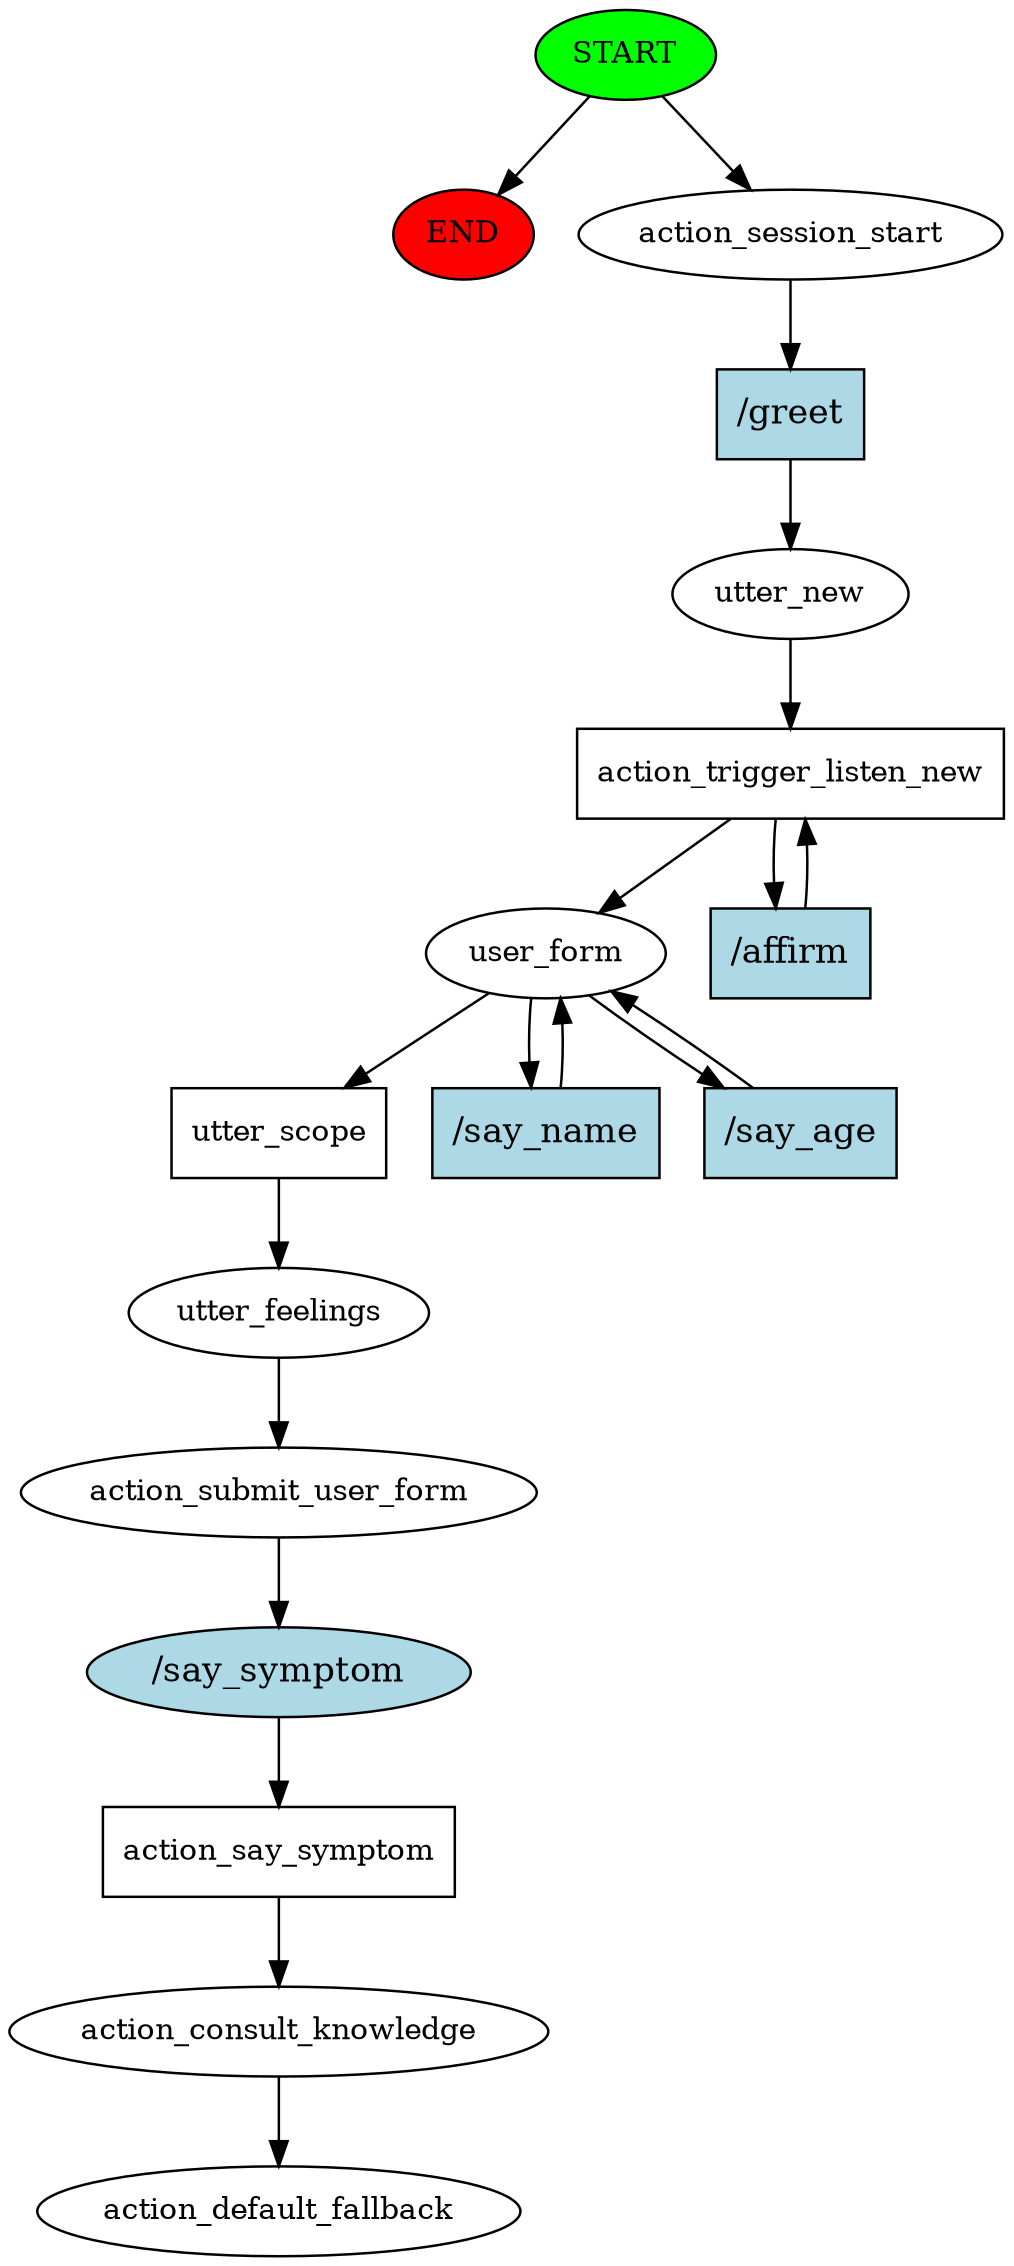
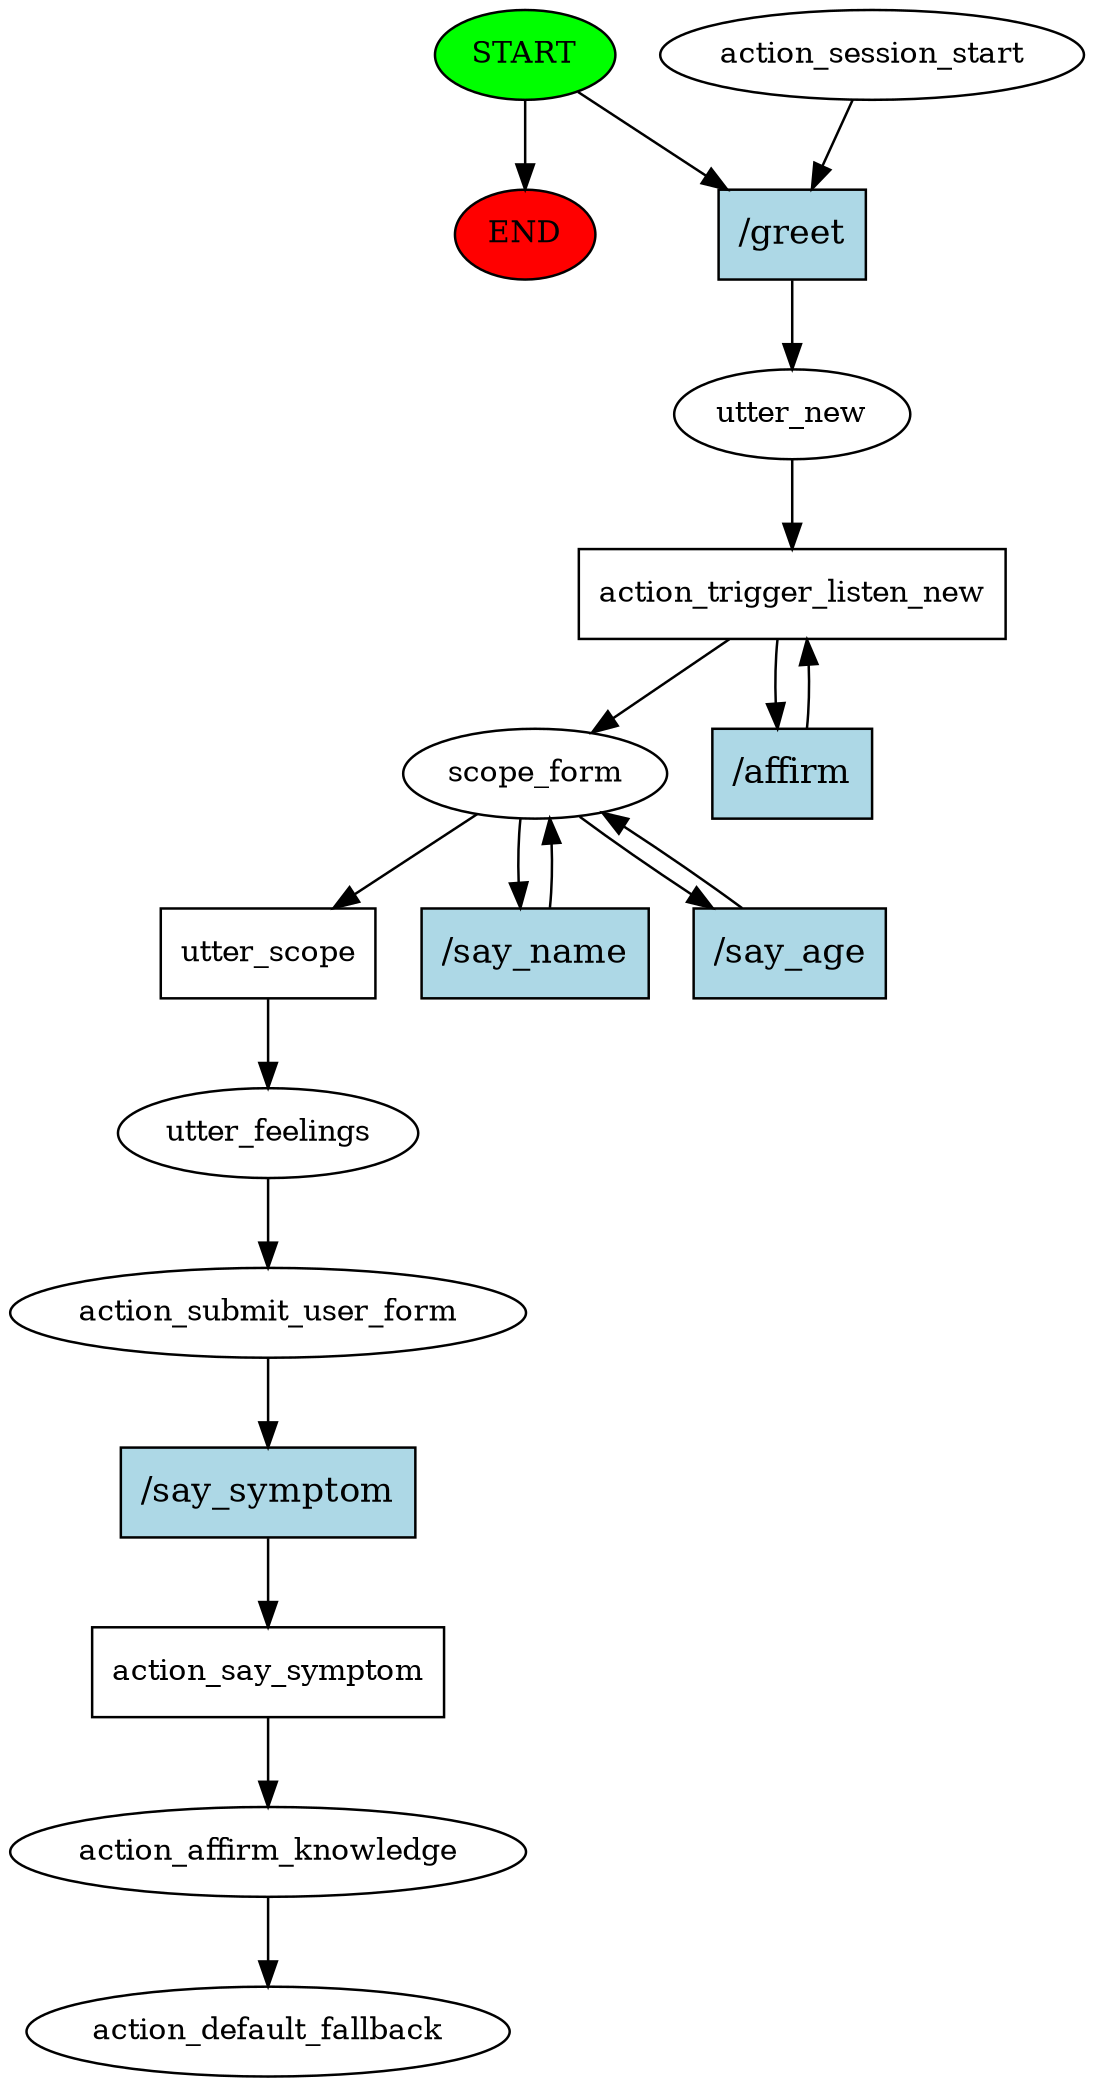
edge "START" -> "action_session_start": now "START" -> "/greet"
node "user_form": label "user_form" -> "scope_form"
node "/say_symptom": shape ellipse -> box
node "action_consult_knowledge": label "action_consult_knowledge" -> "action_affirm_knowledge"
